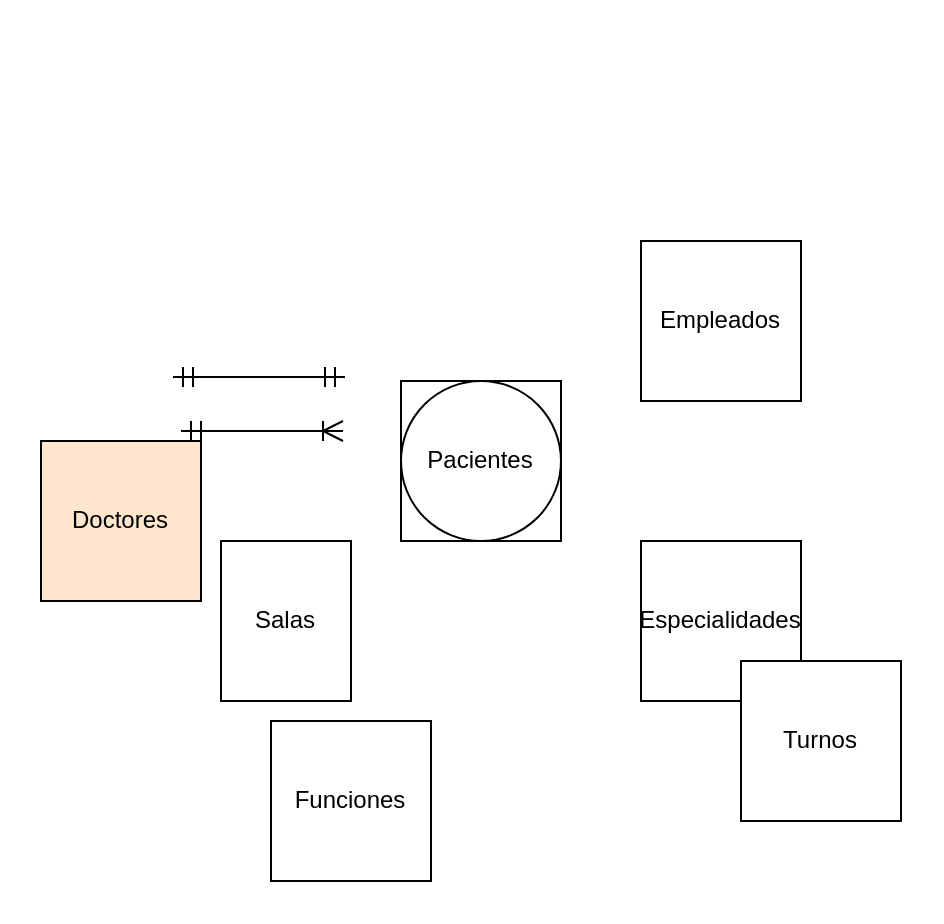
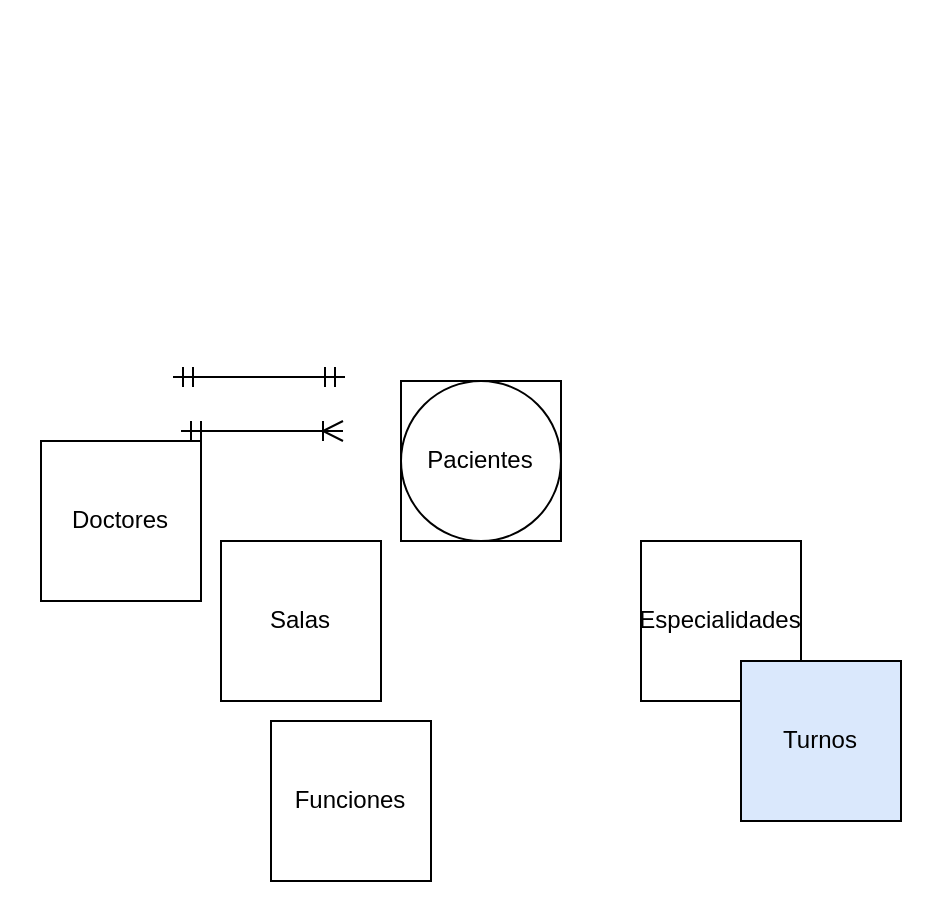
node "Empleados": removed
node "Doctores": fillcolor #ffe6cc -> #ffffff
node "Salas": size 130x160 -> 160x160
node "Turnos": fillcolor #ffffff -> #dae8fc
